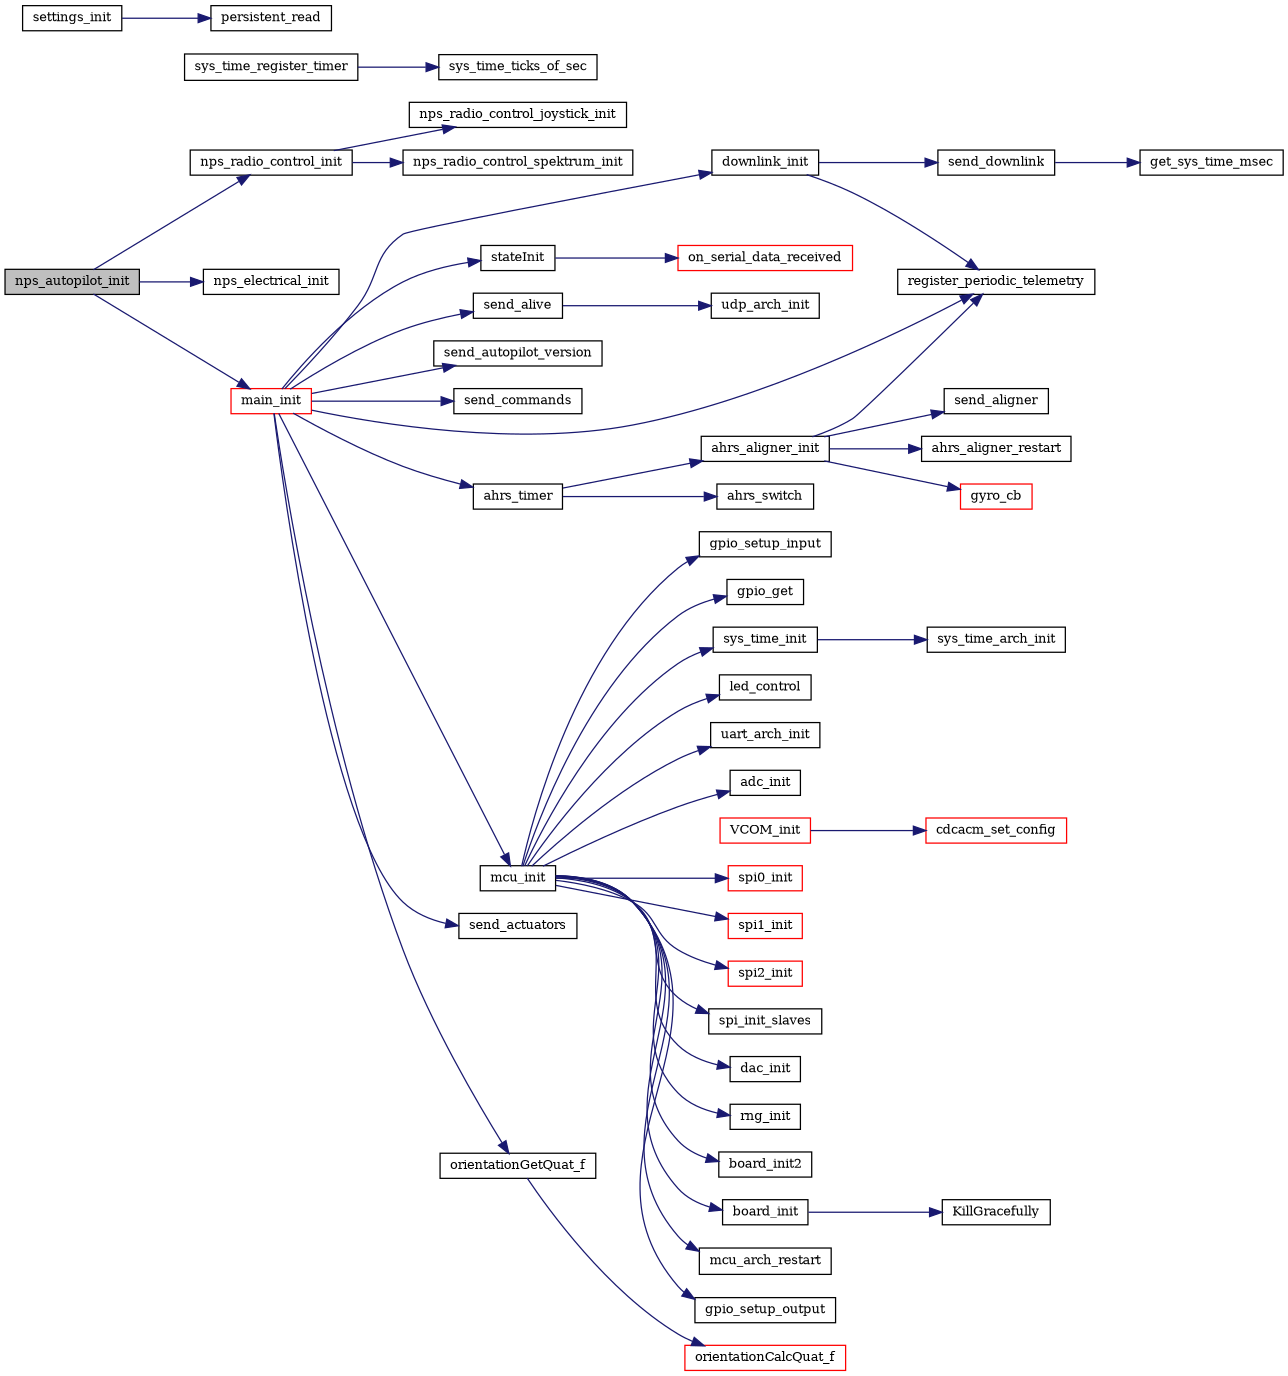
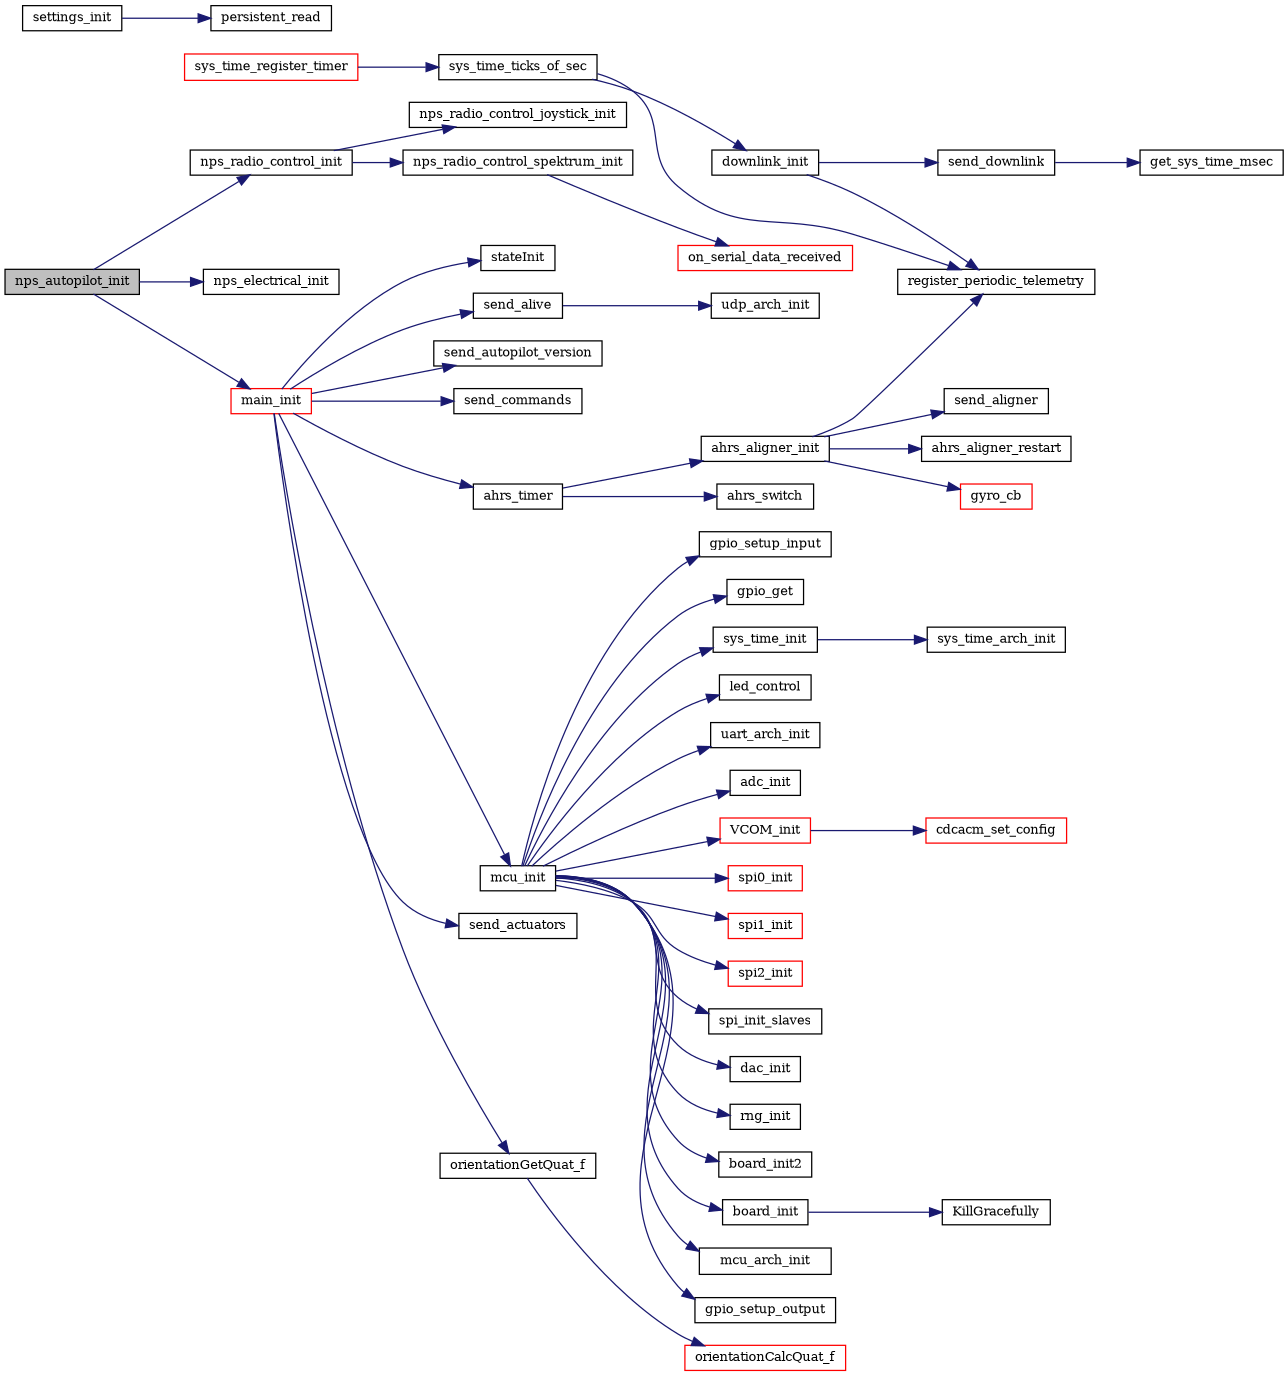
node "sys_time_register_timer": color black -> red
edge "main_init" -> "downlink_init": now "sys_time_ticks_of_sec" -> "downlink_init"
edge "stateInit" -> "on_serial_data_received": now "nps_radio_control_spektrum_init" -> "on_serial_data_received"
edge "main_init" -> "register_periodic_telemetry": now "sys_time_ticks_of_sec" -> "register_periodic_telemetry"
edge "mcu_init" -> "VCOM_init": added
node "mcu_arch_restart": label "mcu_arch_restart" -> "mcu_arch_init"
